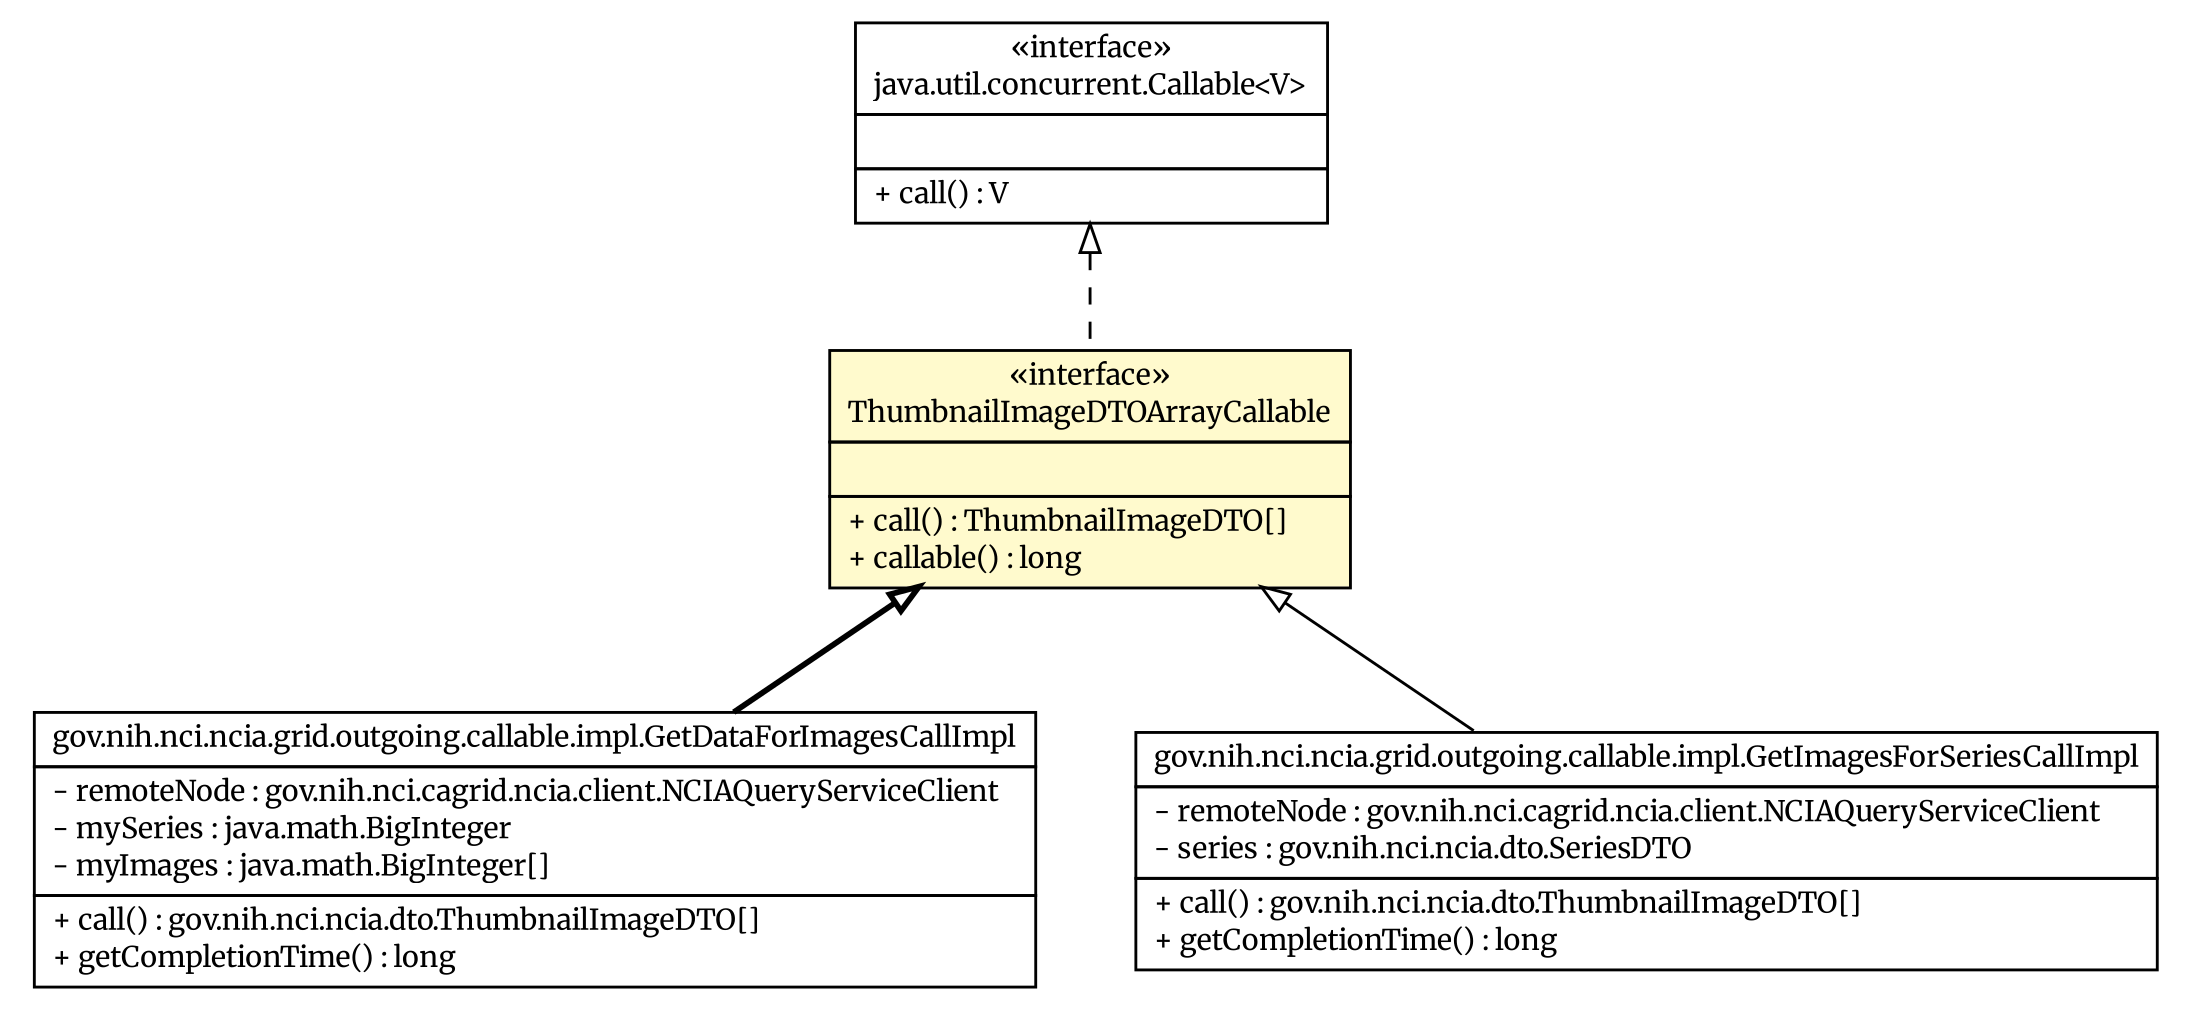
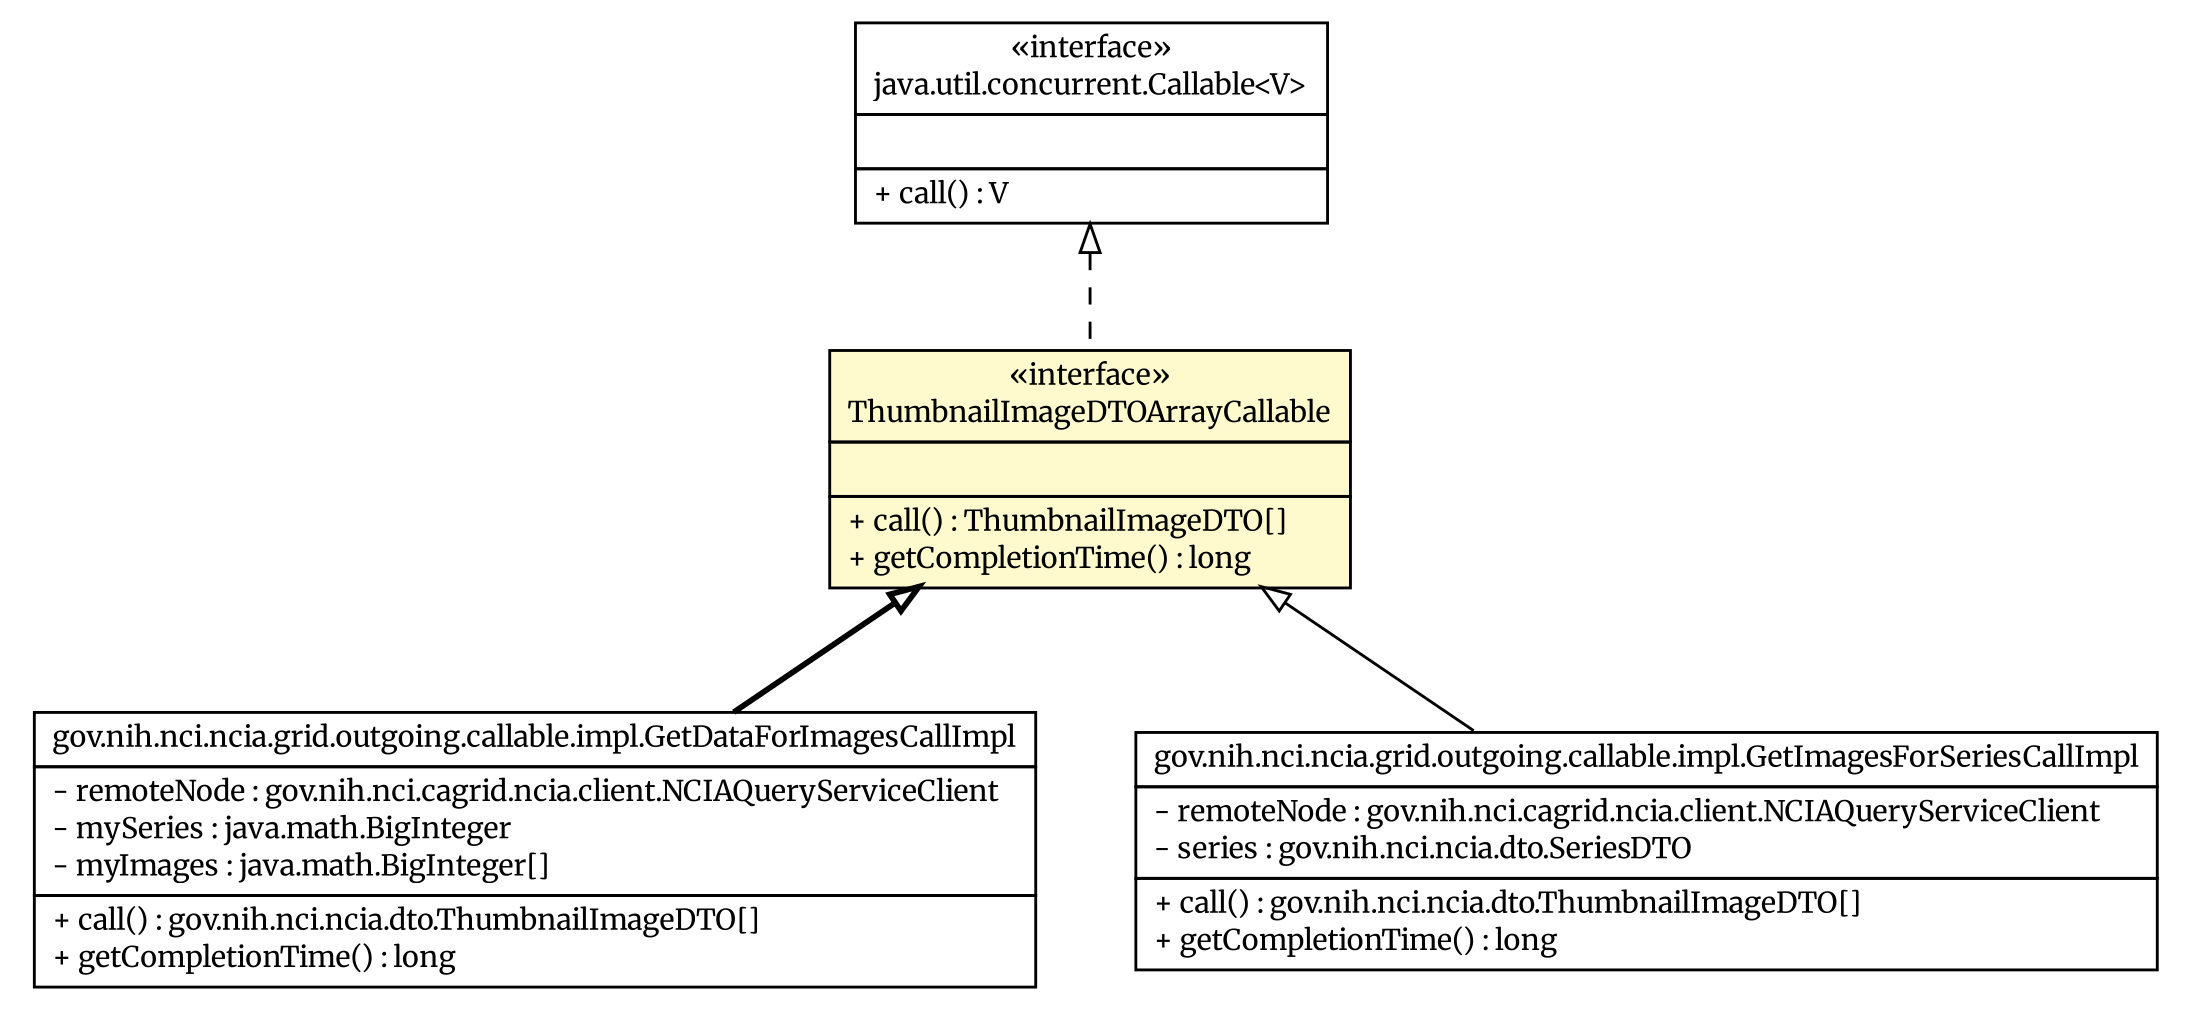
node "ThumbnailImageDTOArrayCallable": text "+ callable() : long" -> "+ getCompletionTime() : long"
